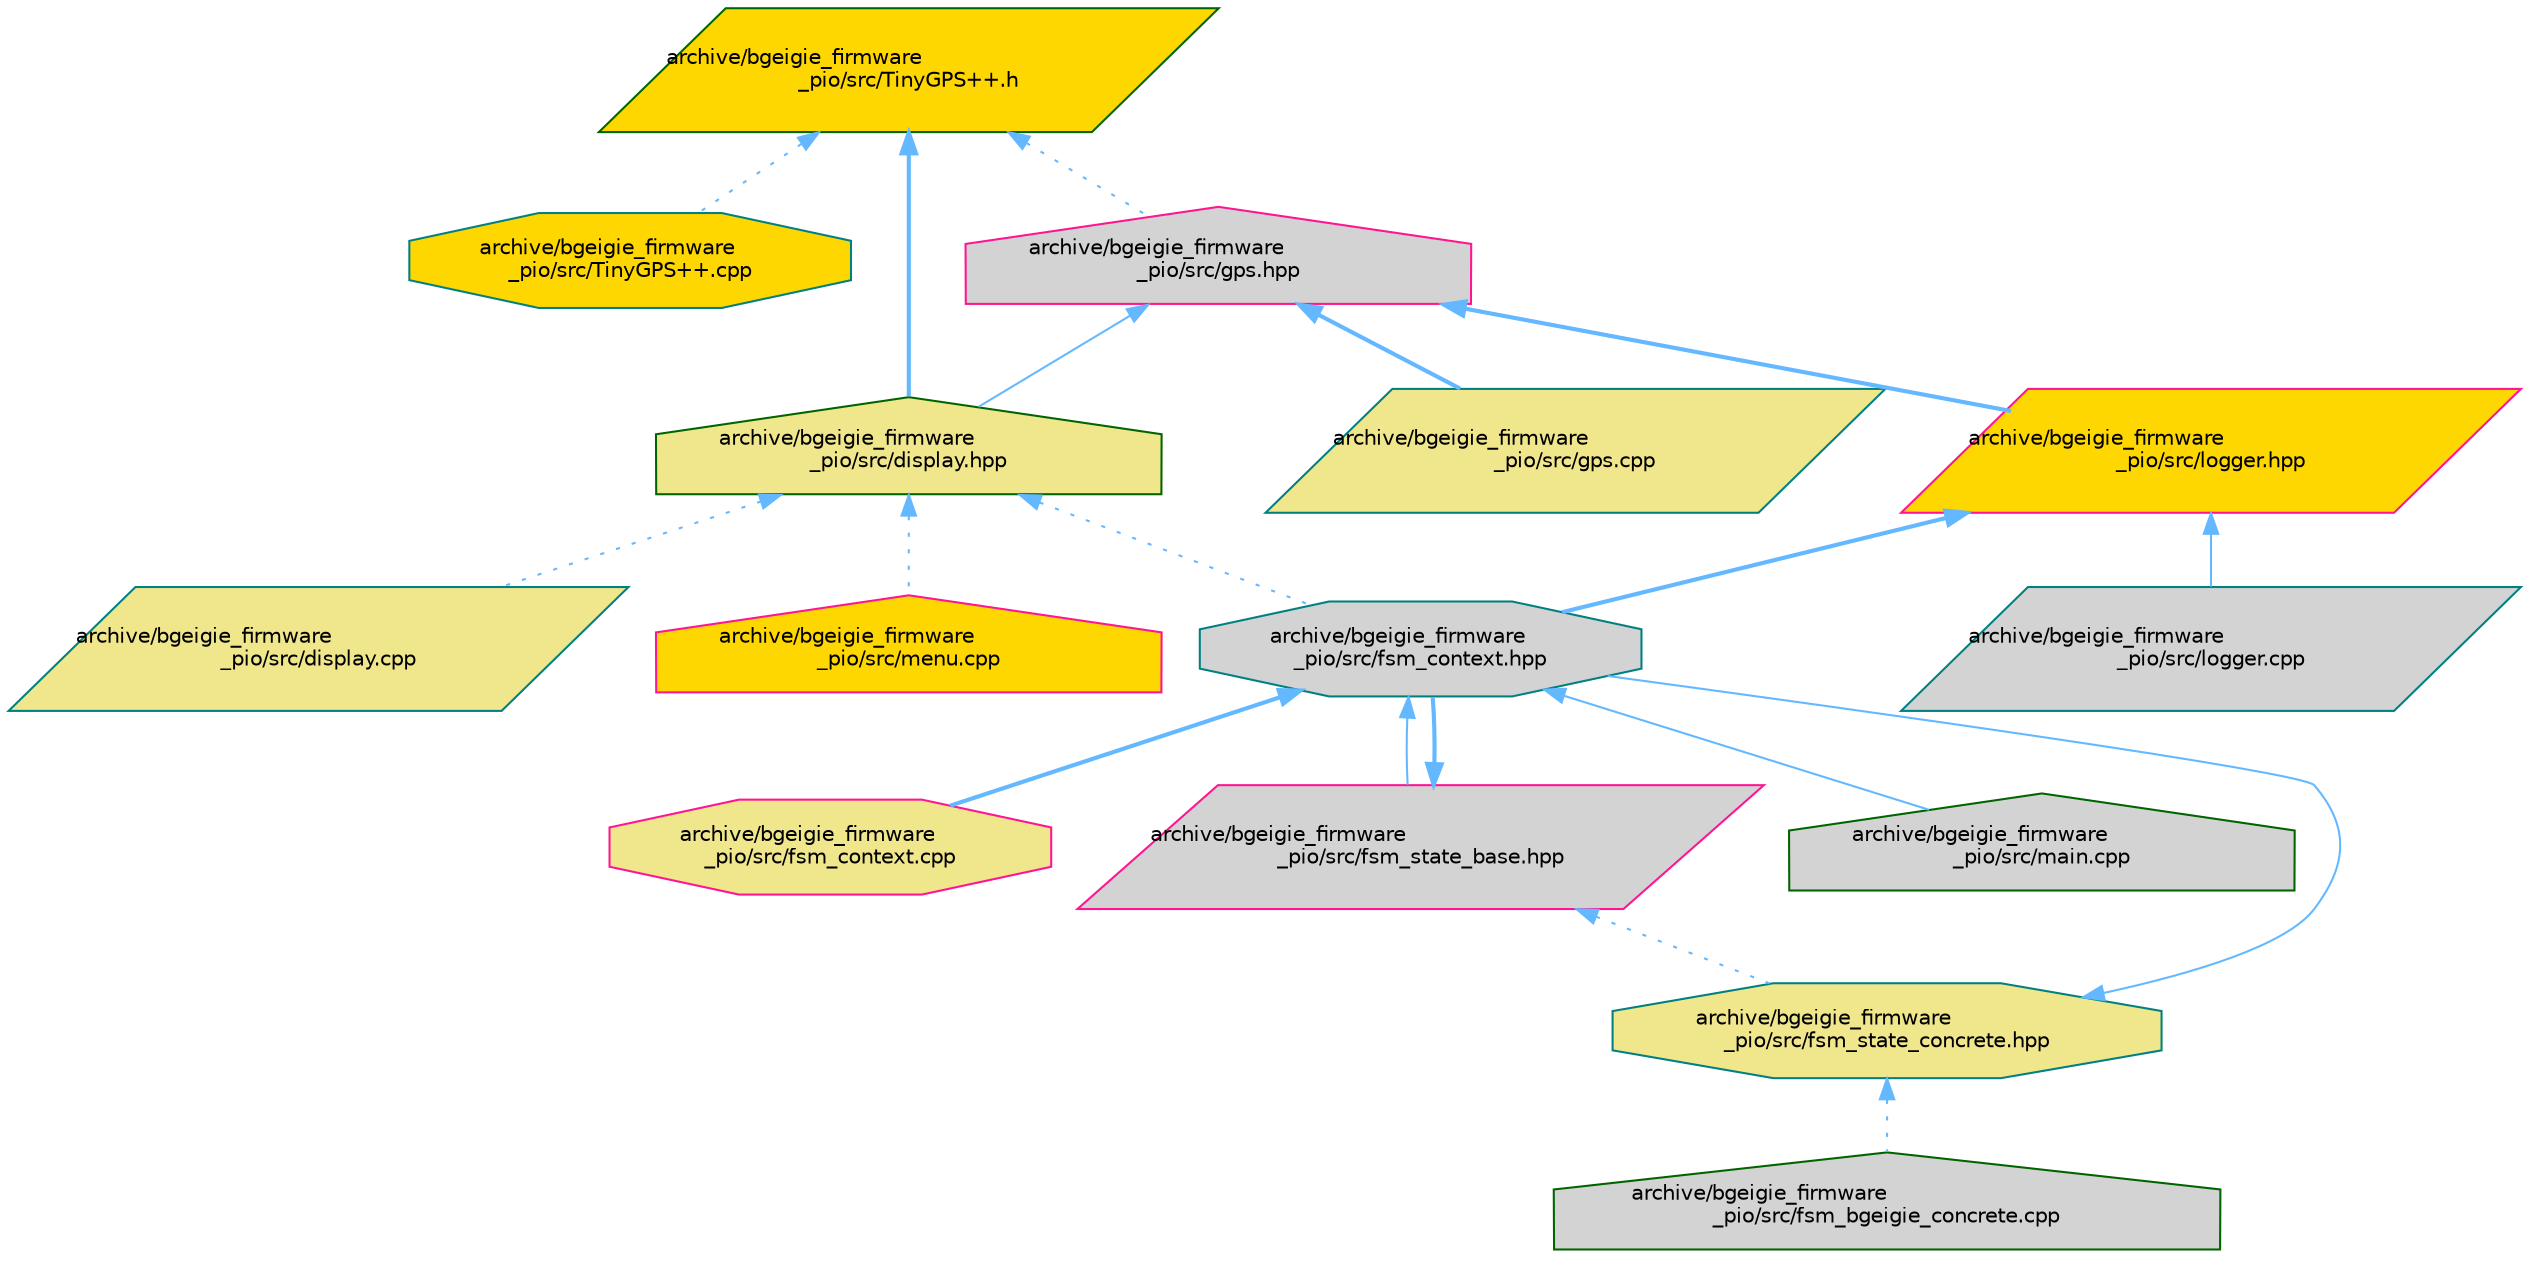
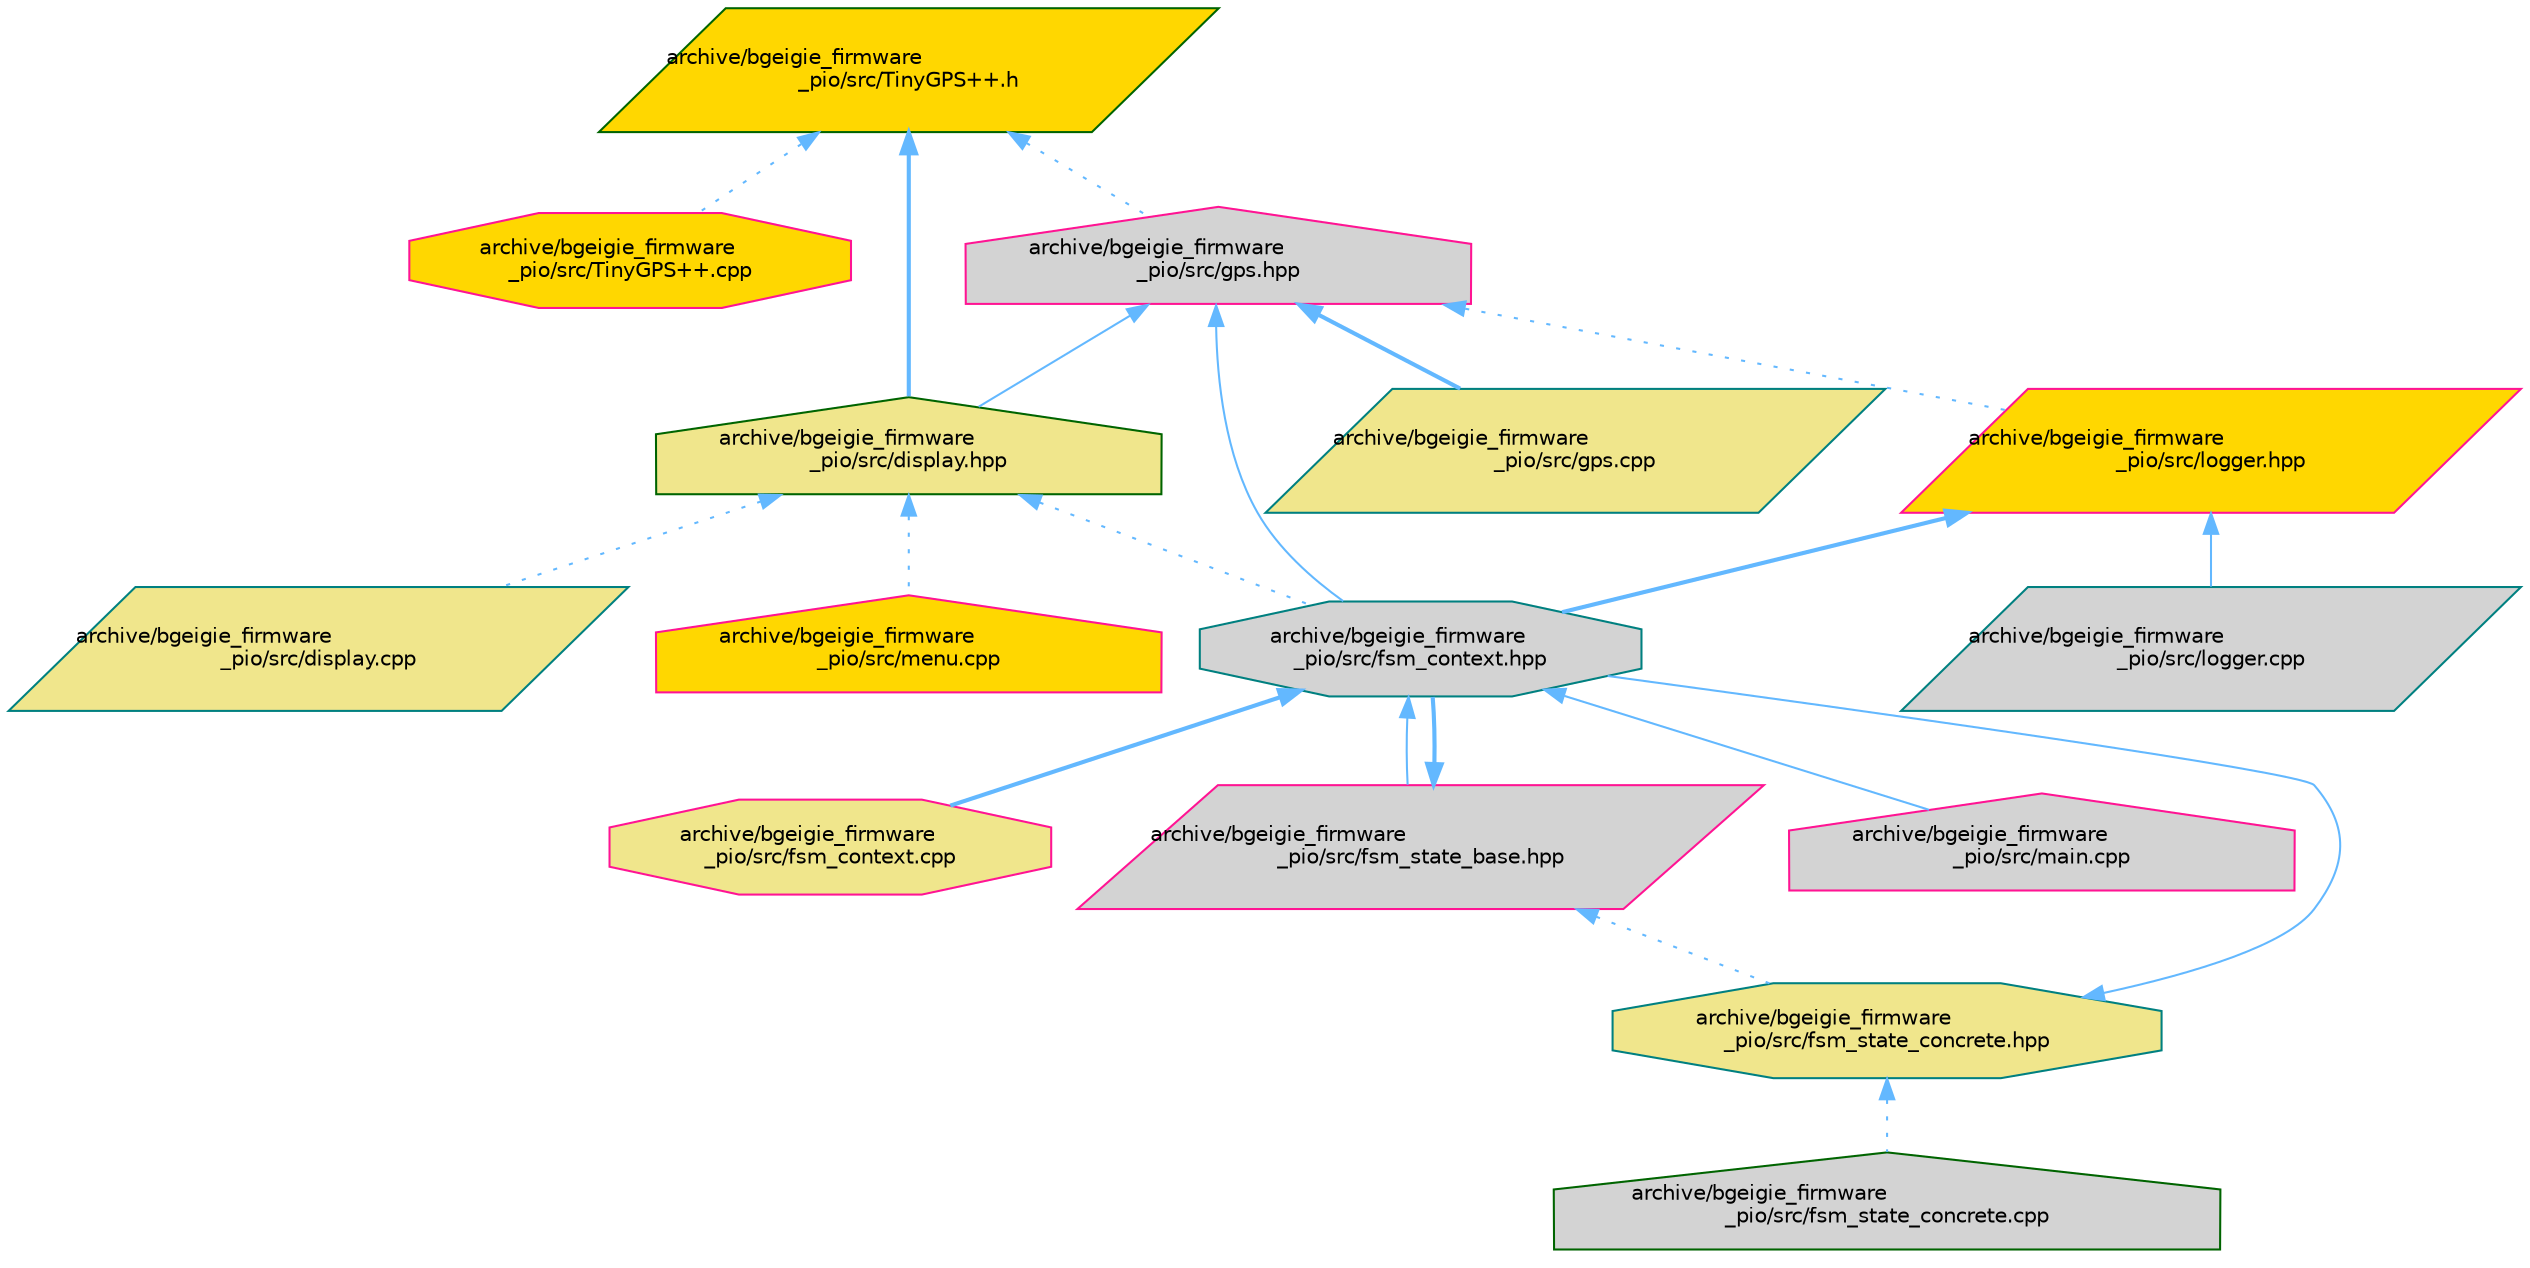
node "archive/bgeigie_firmware _pio/src/TinyGPS++.cpp": color teal -> deeppink
edge "archive/bgeigie_firmware _pio/src/logger.hpp" -> "archive/bgeigie_firmware _pio/src/gps.hpp": style bold -> dotted
edge "archive/bgeigie_firmware _pio/src/fsm_context.hpp" -> "archive/bgeigie_firmware _pio/src/gps.hpp": added
node "archive/bgeigie_firmware _pio/src/main.cpp": color darkgreen -> deeppink
node "archive/bgeigie_firmware _pio/src/fsm_bgeigie_concrete.cpp": label "archive/bgeigie_firmware _pio/src/fsm_bgeigie_concrete.cpp" -> "archive/bgeigie_firmware _pio/src/fsm_state_concrete.cpp"
